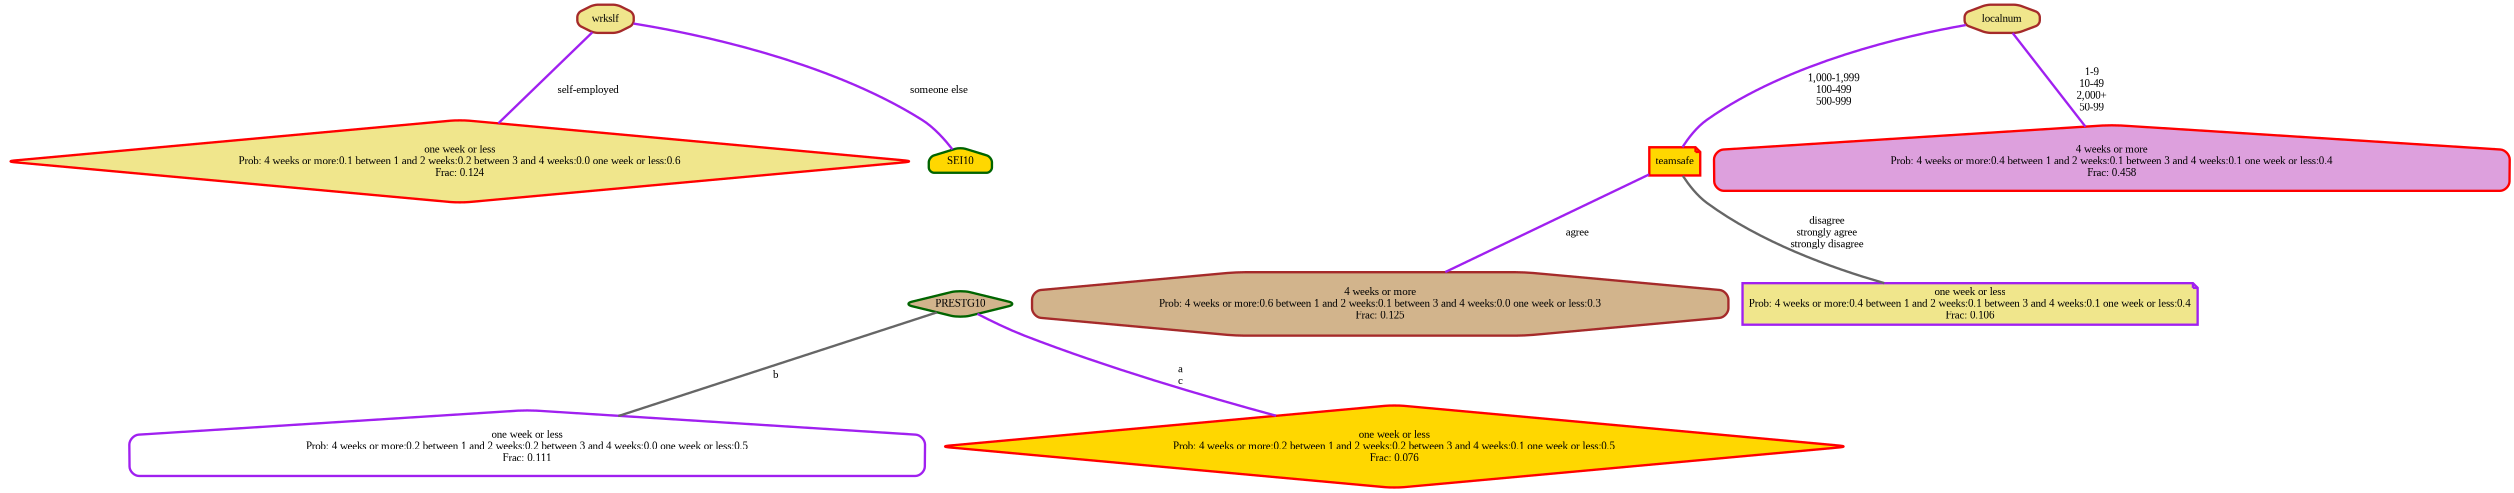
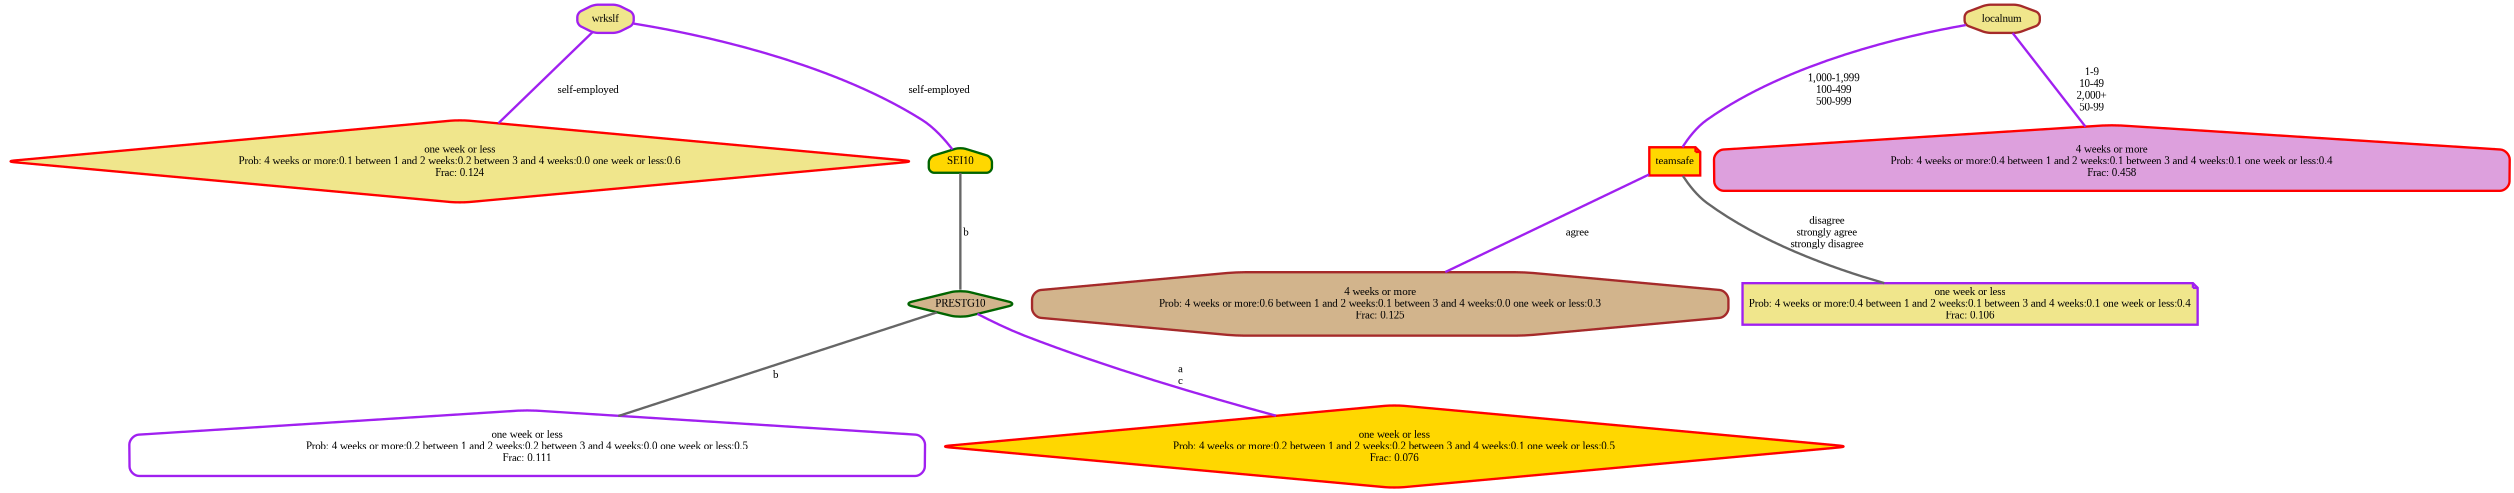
node "wrkslf": color brown -> purple
edge "wrkslf" -- "SEI10": label " someone else" -> " self-employed"
edge "SEI10" -- "PRESTG10": added, label "b"
